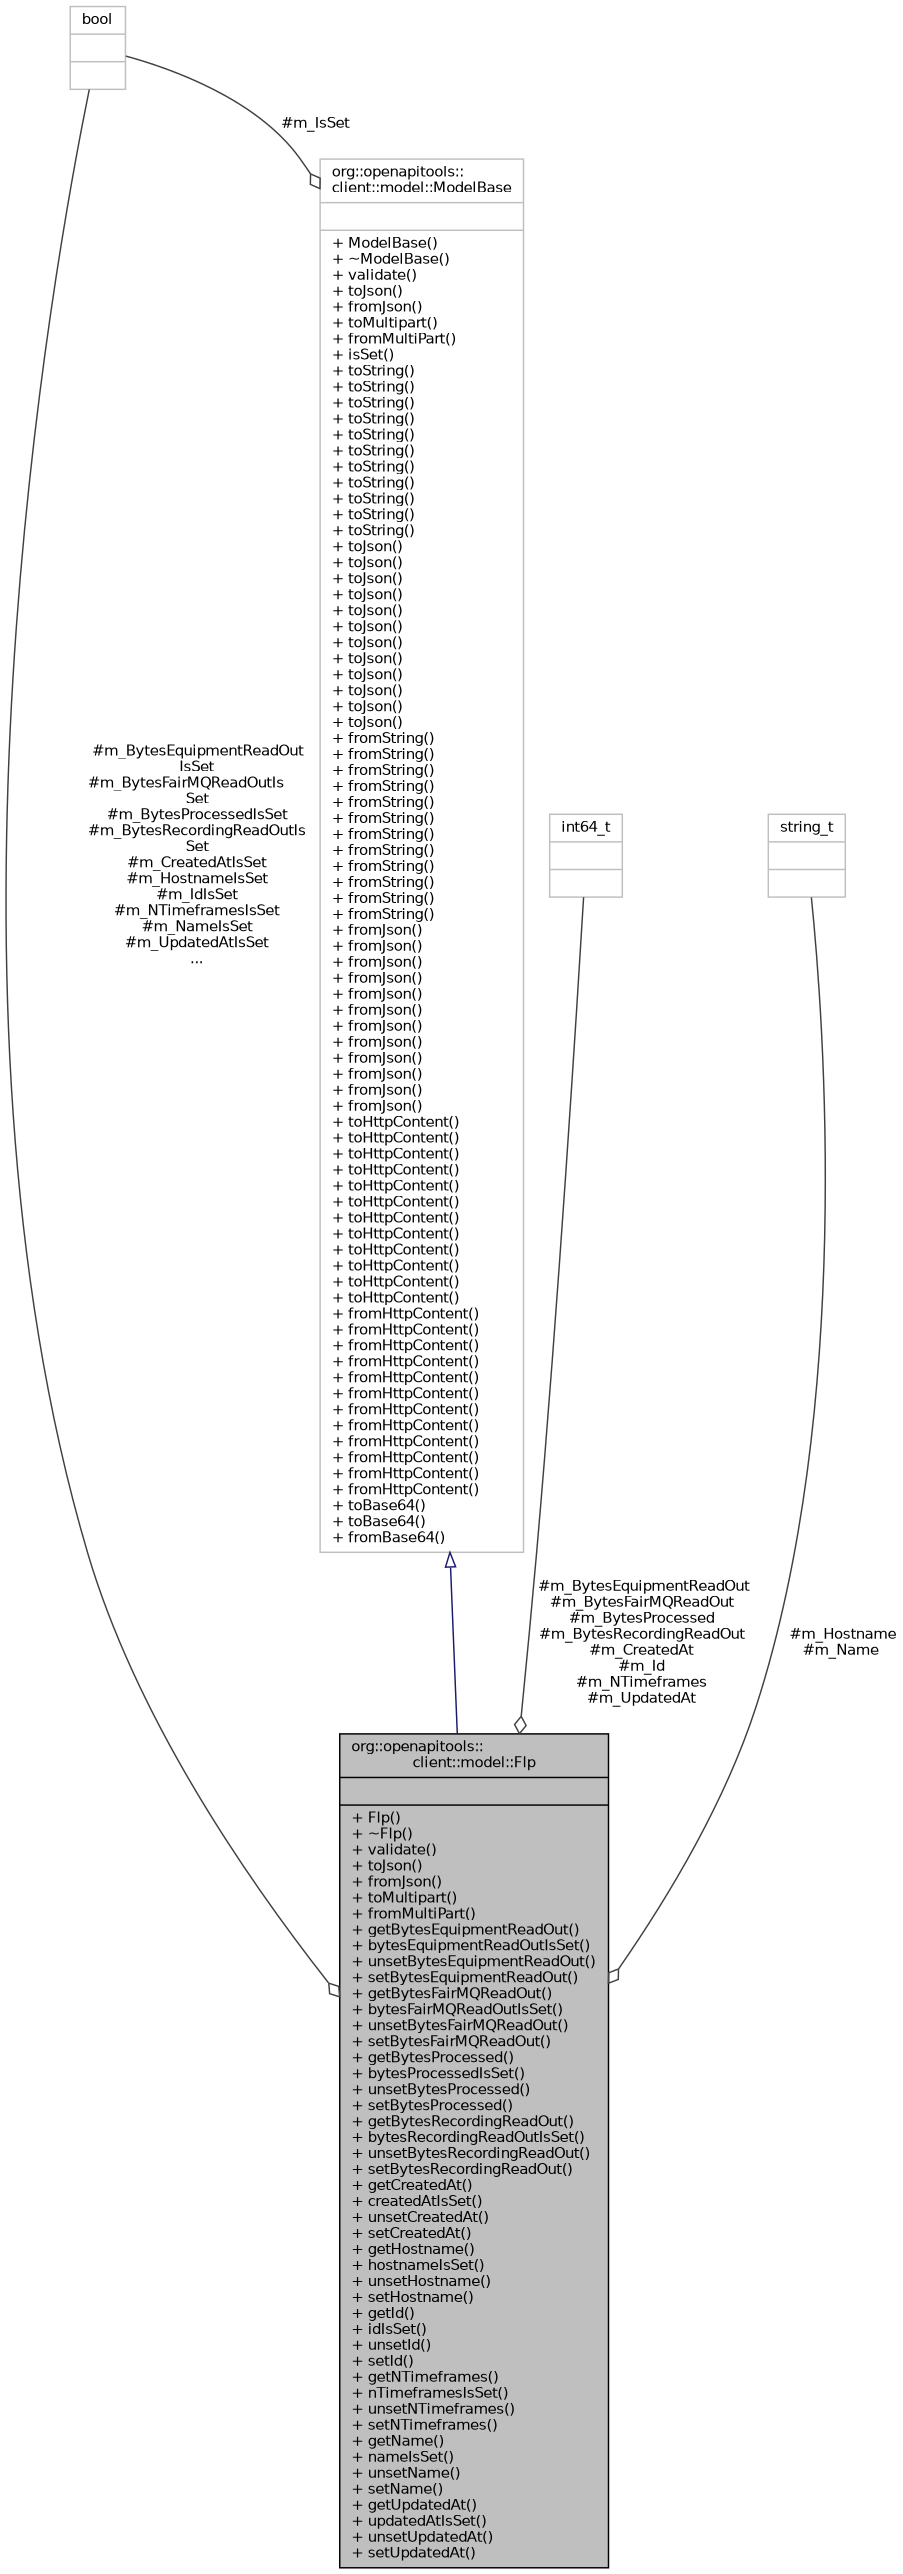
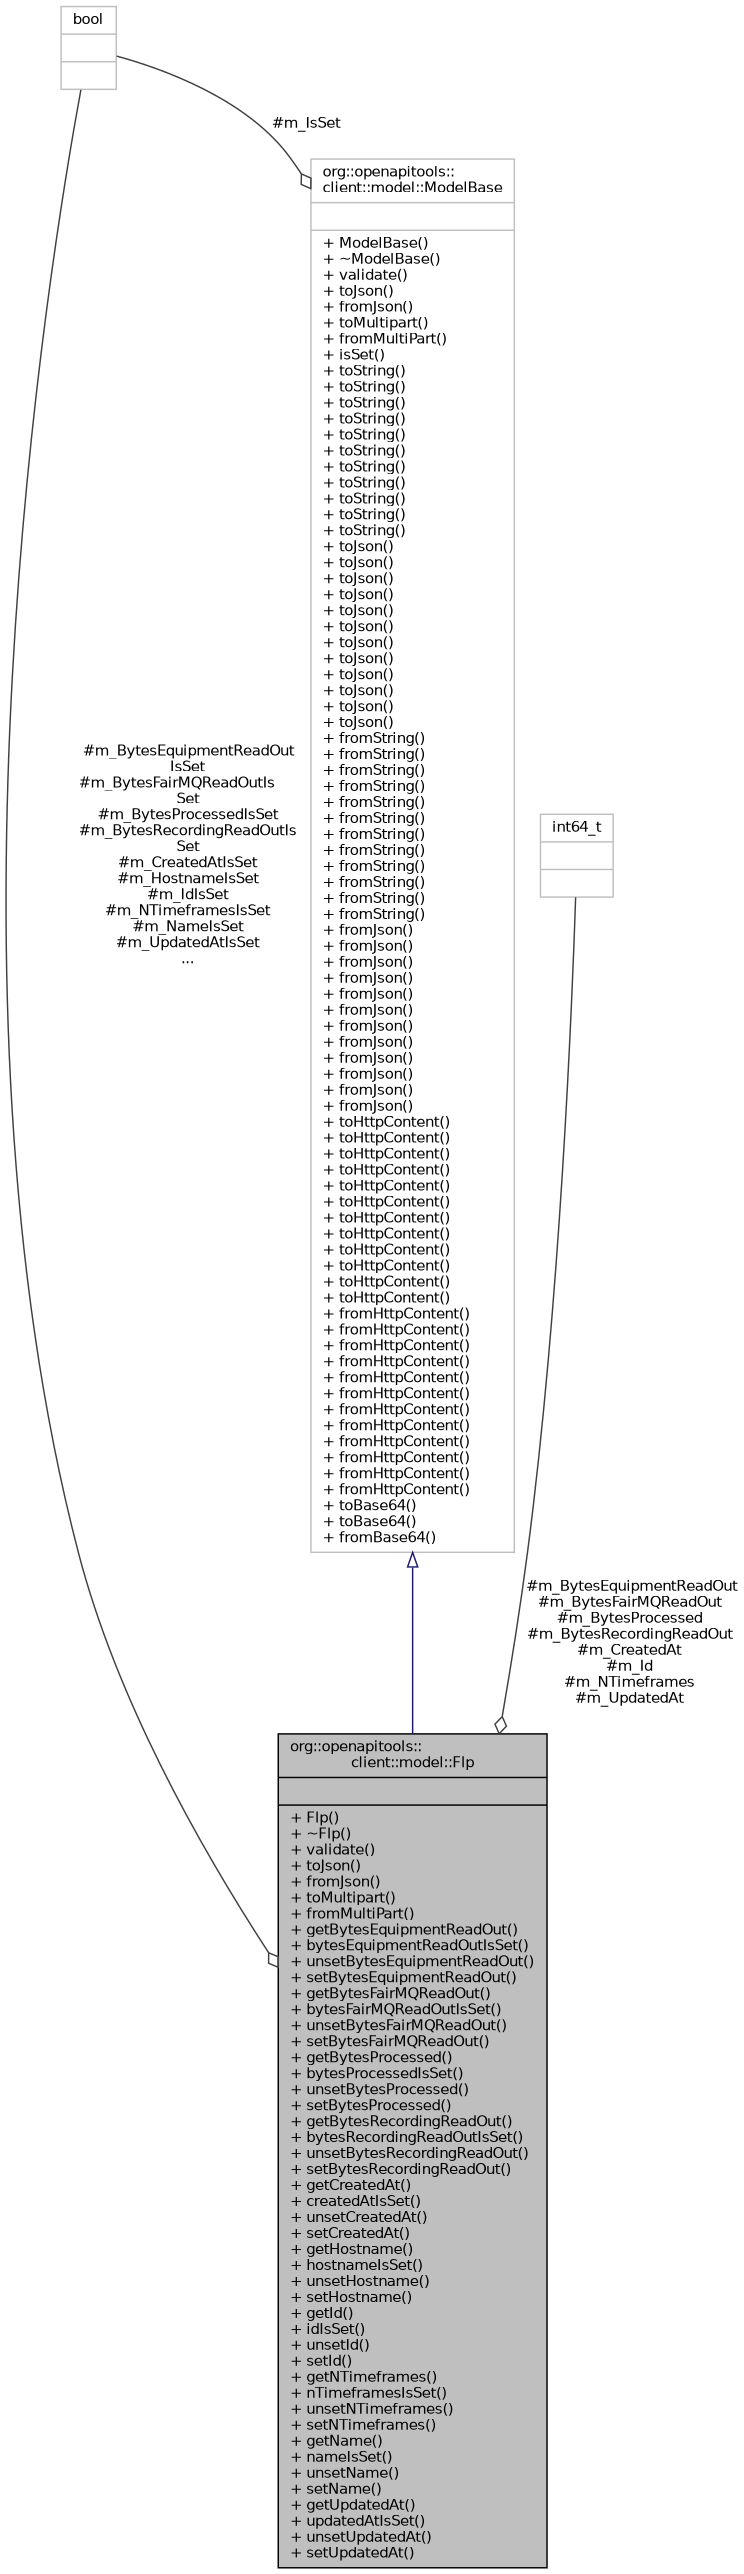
node "string_t": removed
